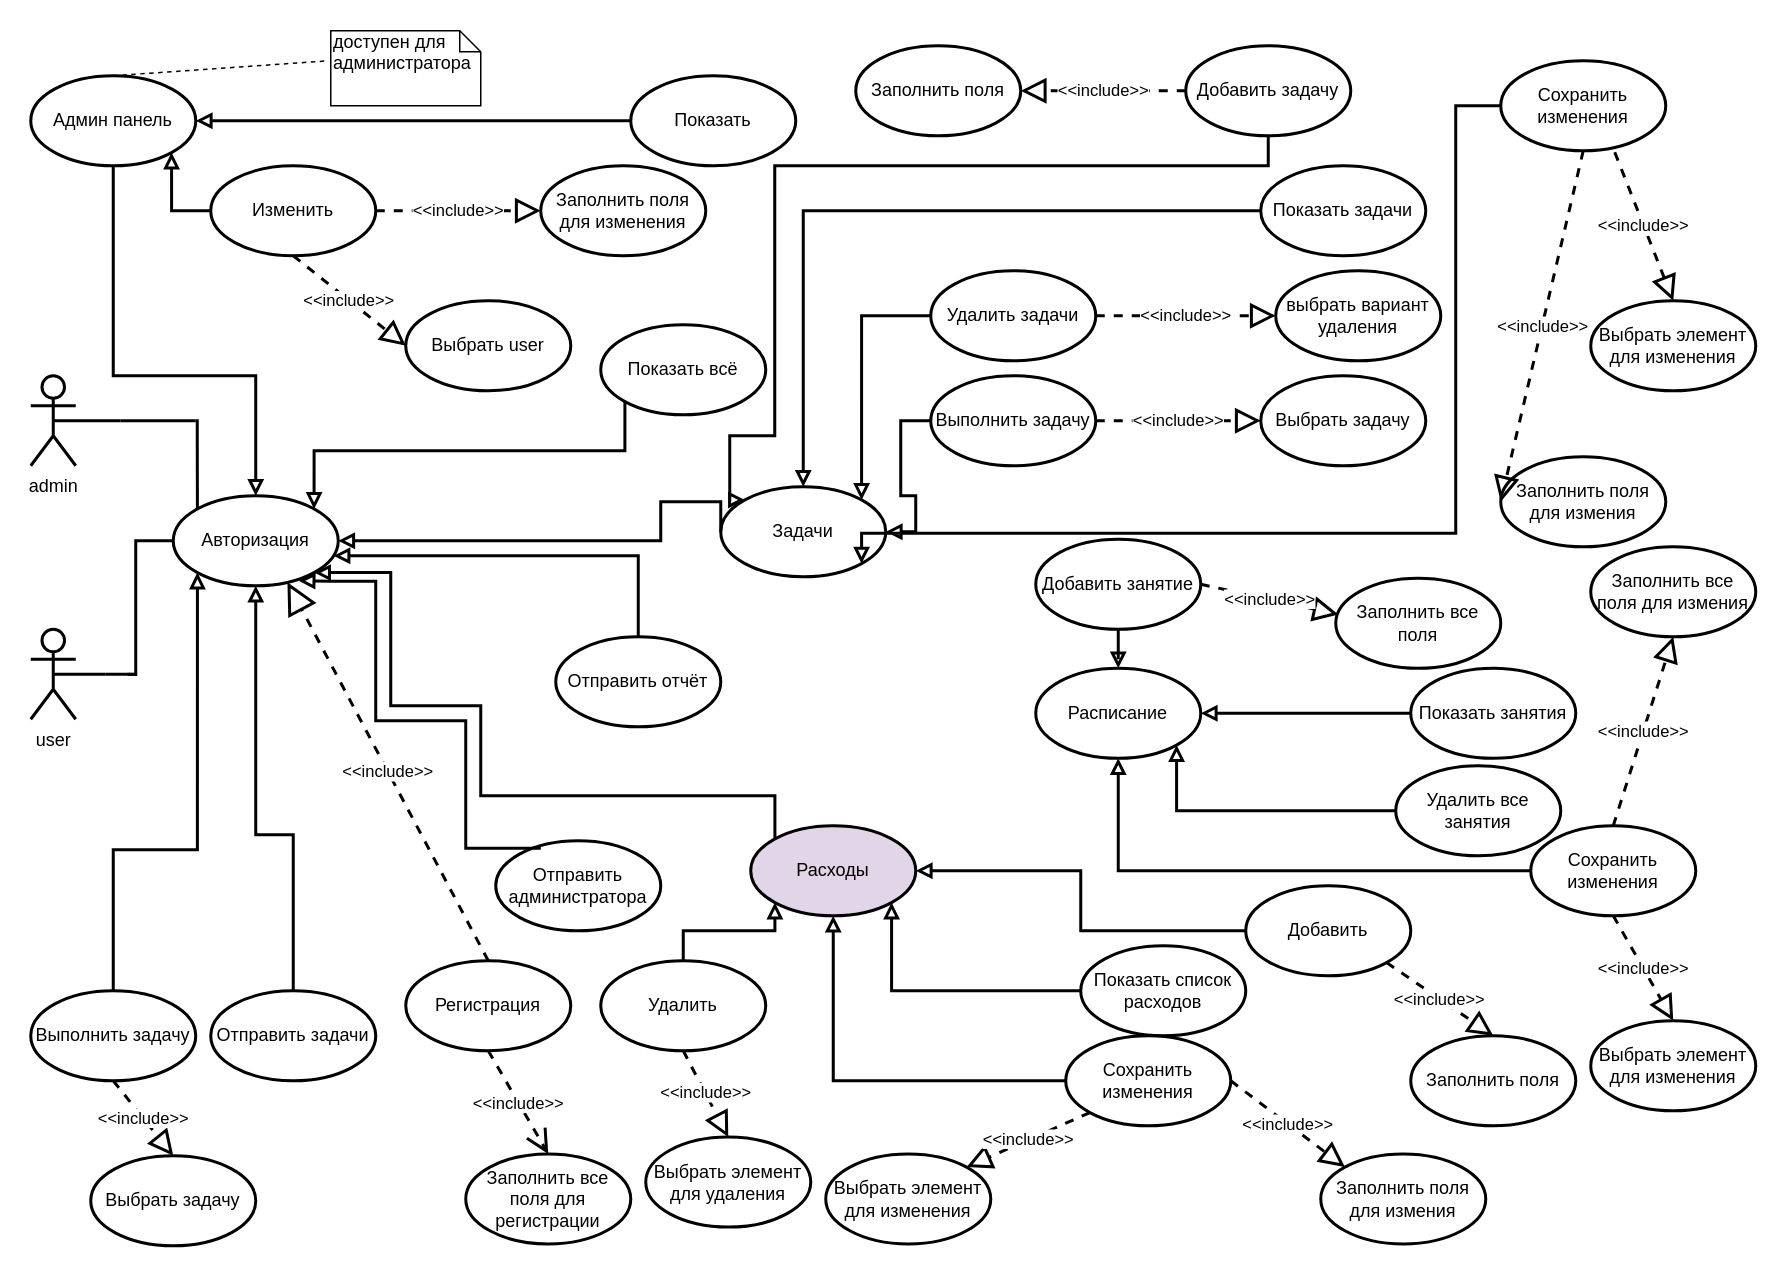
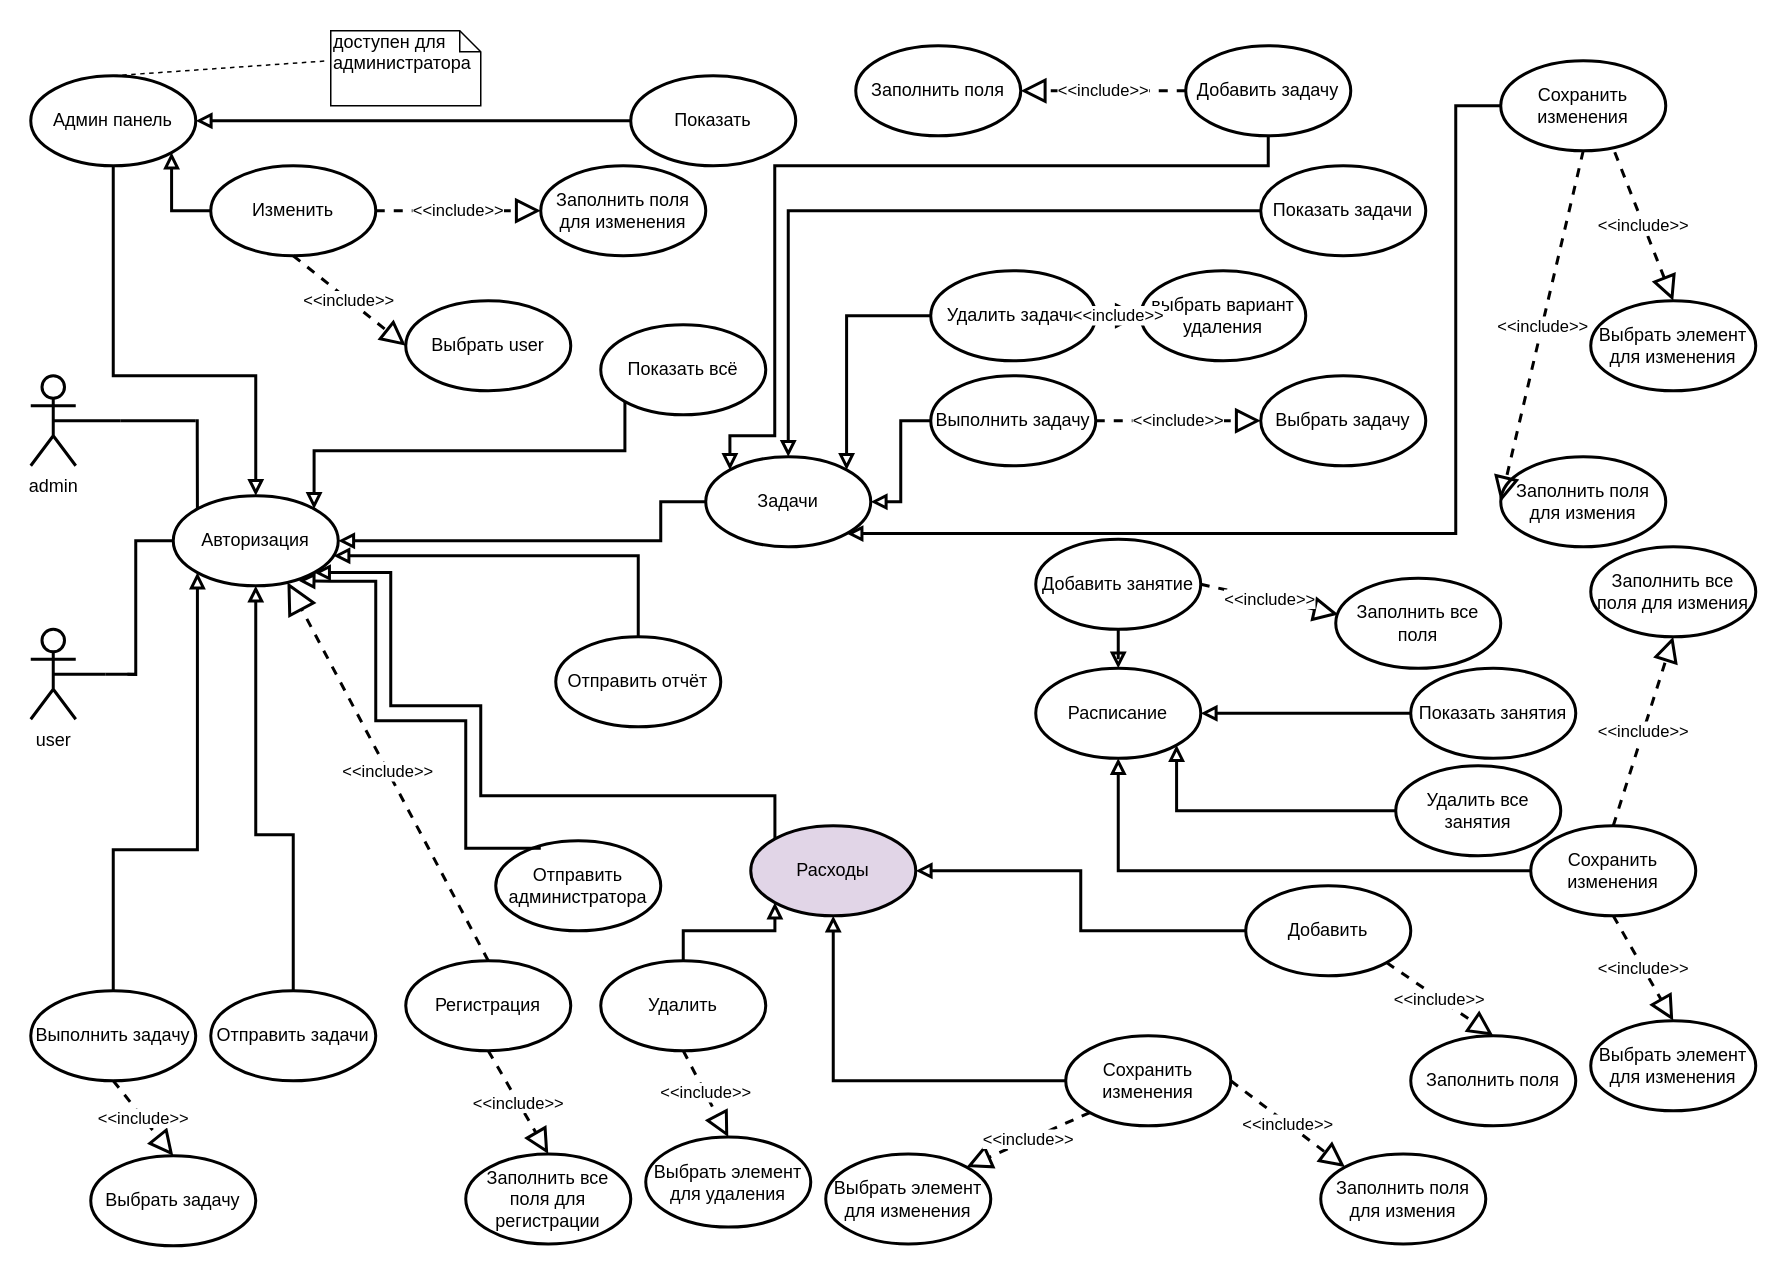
node "выбрать вариант удаления": moved (1358, 316) -> (1223, 316)
node "Задачи": moved (803, 532) -> (788, 502)
edge "Показать список расходов" -> "Расходы": removed
node "Показать список расходов": removed
edge "Регистрация" -> "Заполнить все поля для регистрации": arrowhead open -> block
